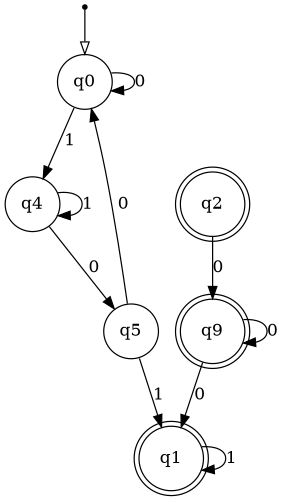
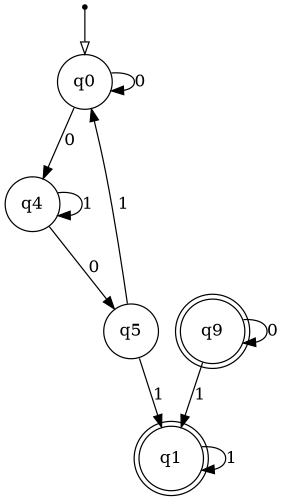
edge "q0" -> "q4": label "1" -> "0"
edge "q5" -> "q0": label "0" -> "1"
node "q2": removed
edge "q9" -> "q1": label "0" -> "1"
